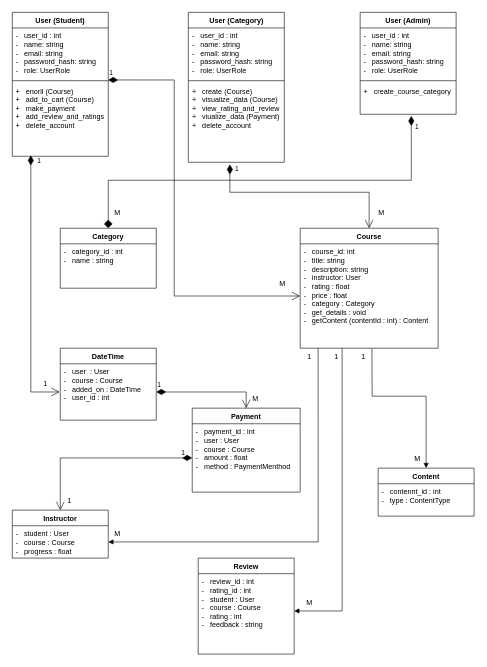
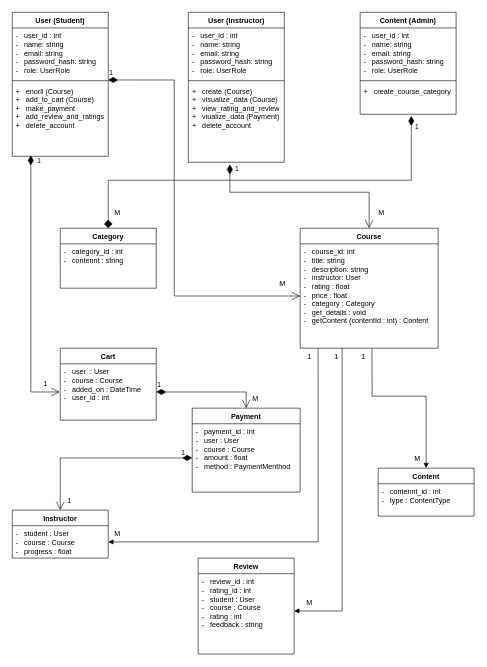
node "User (Category)": label "User (Category)" -> "User (Instructor)"
node "User (Admin)": label "User (Admin)" -> "Content (Admin)"
node "- category_id : int - name : string": label "- category_id : int - name : string" -> "- category_id : int - contennt : string"
node "DateTime": label "DateTime" -> "Cart"
